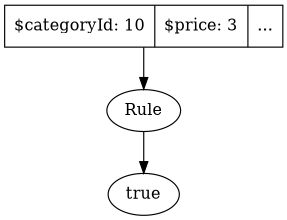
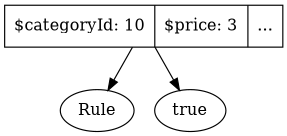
edge "Rule" -> "true": now "$categoryId: 10" -> "true"
